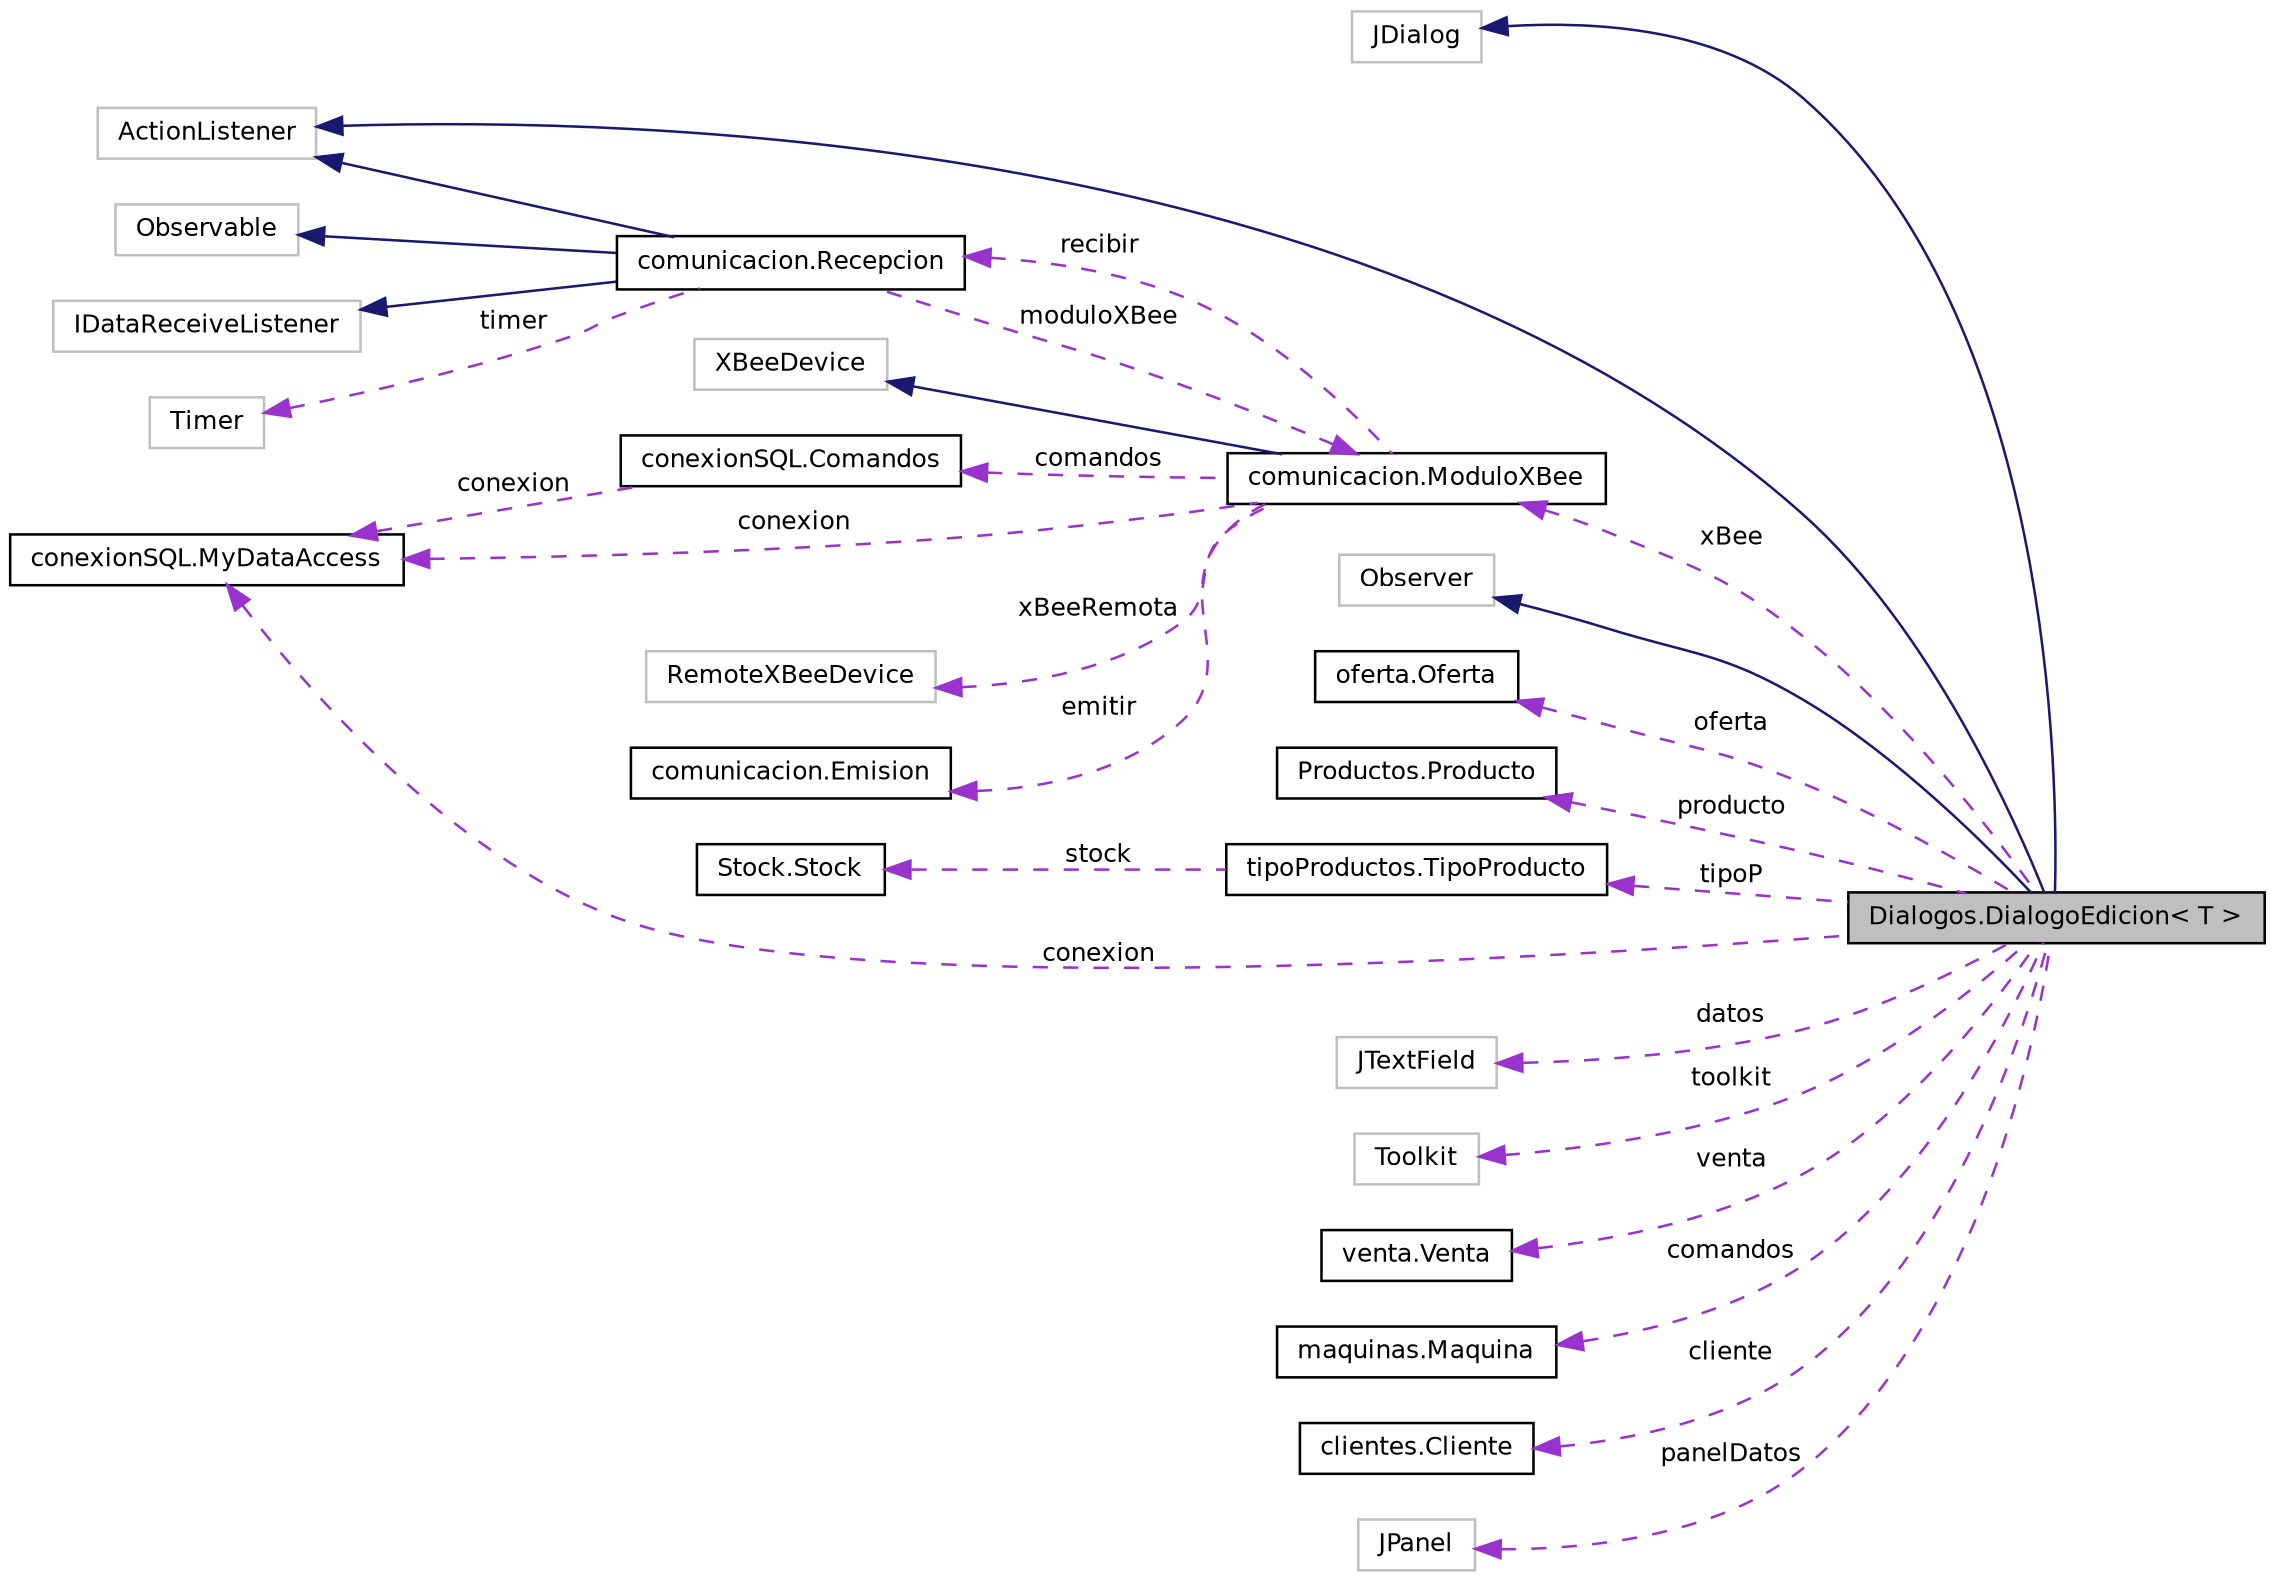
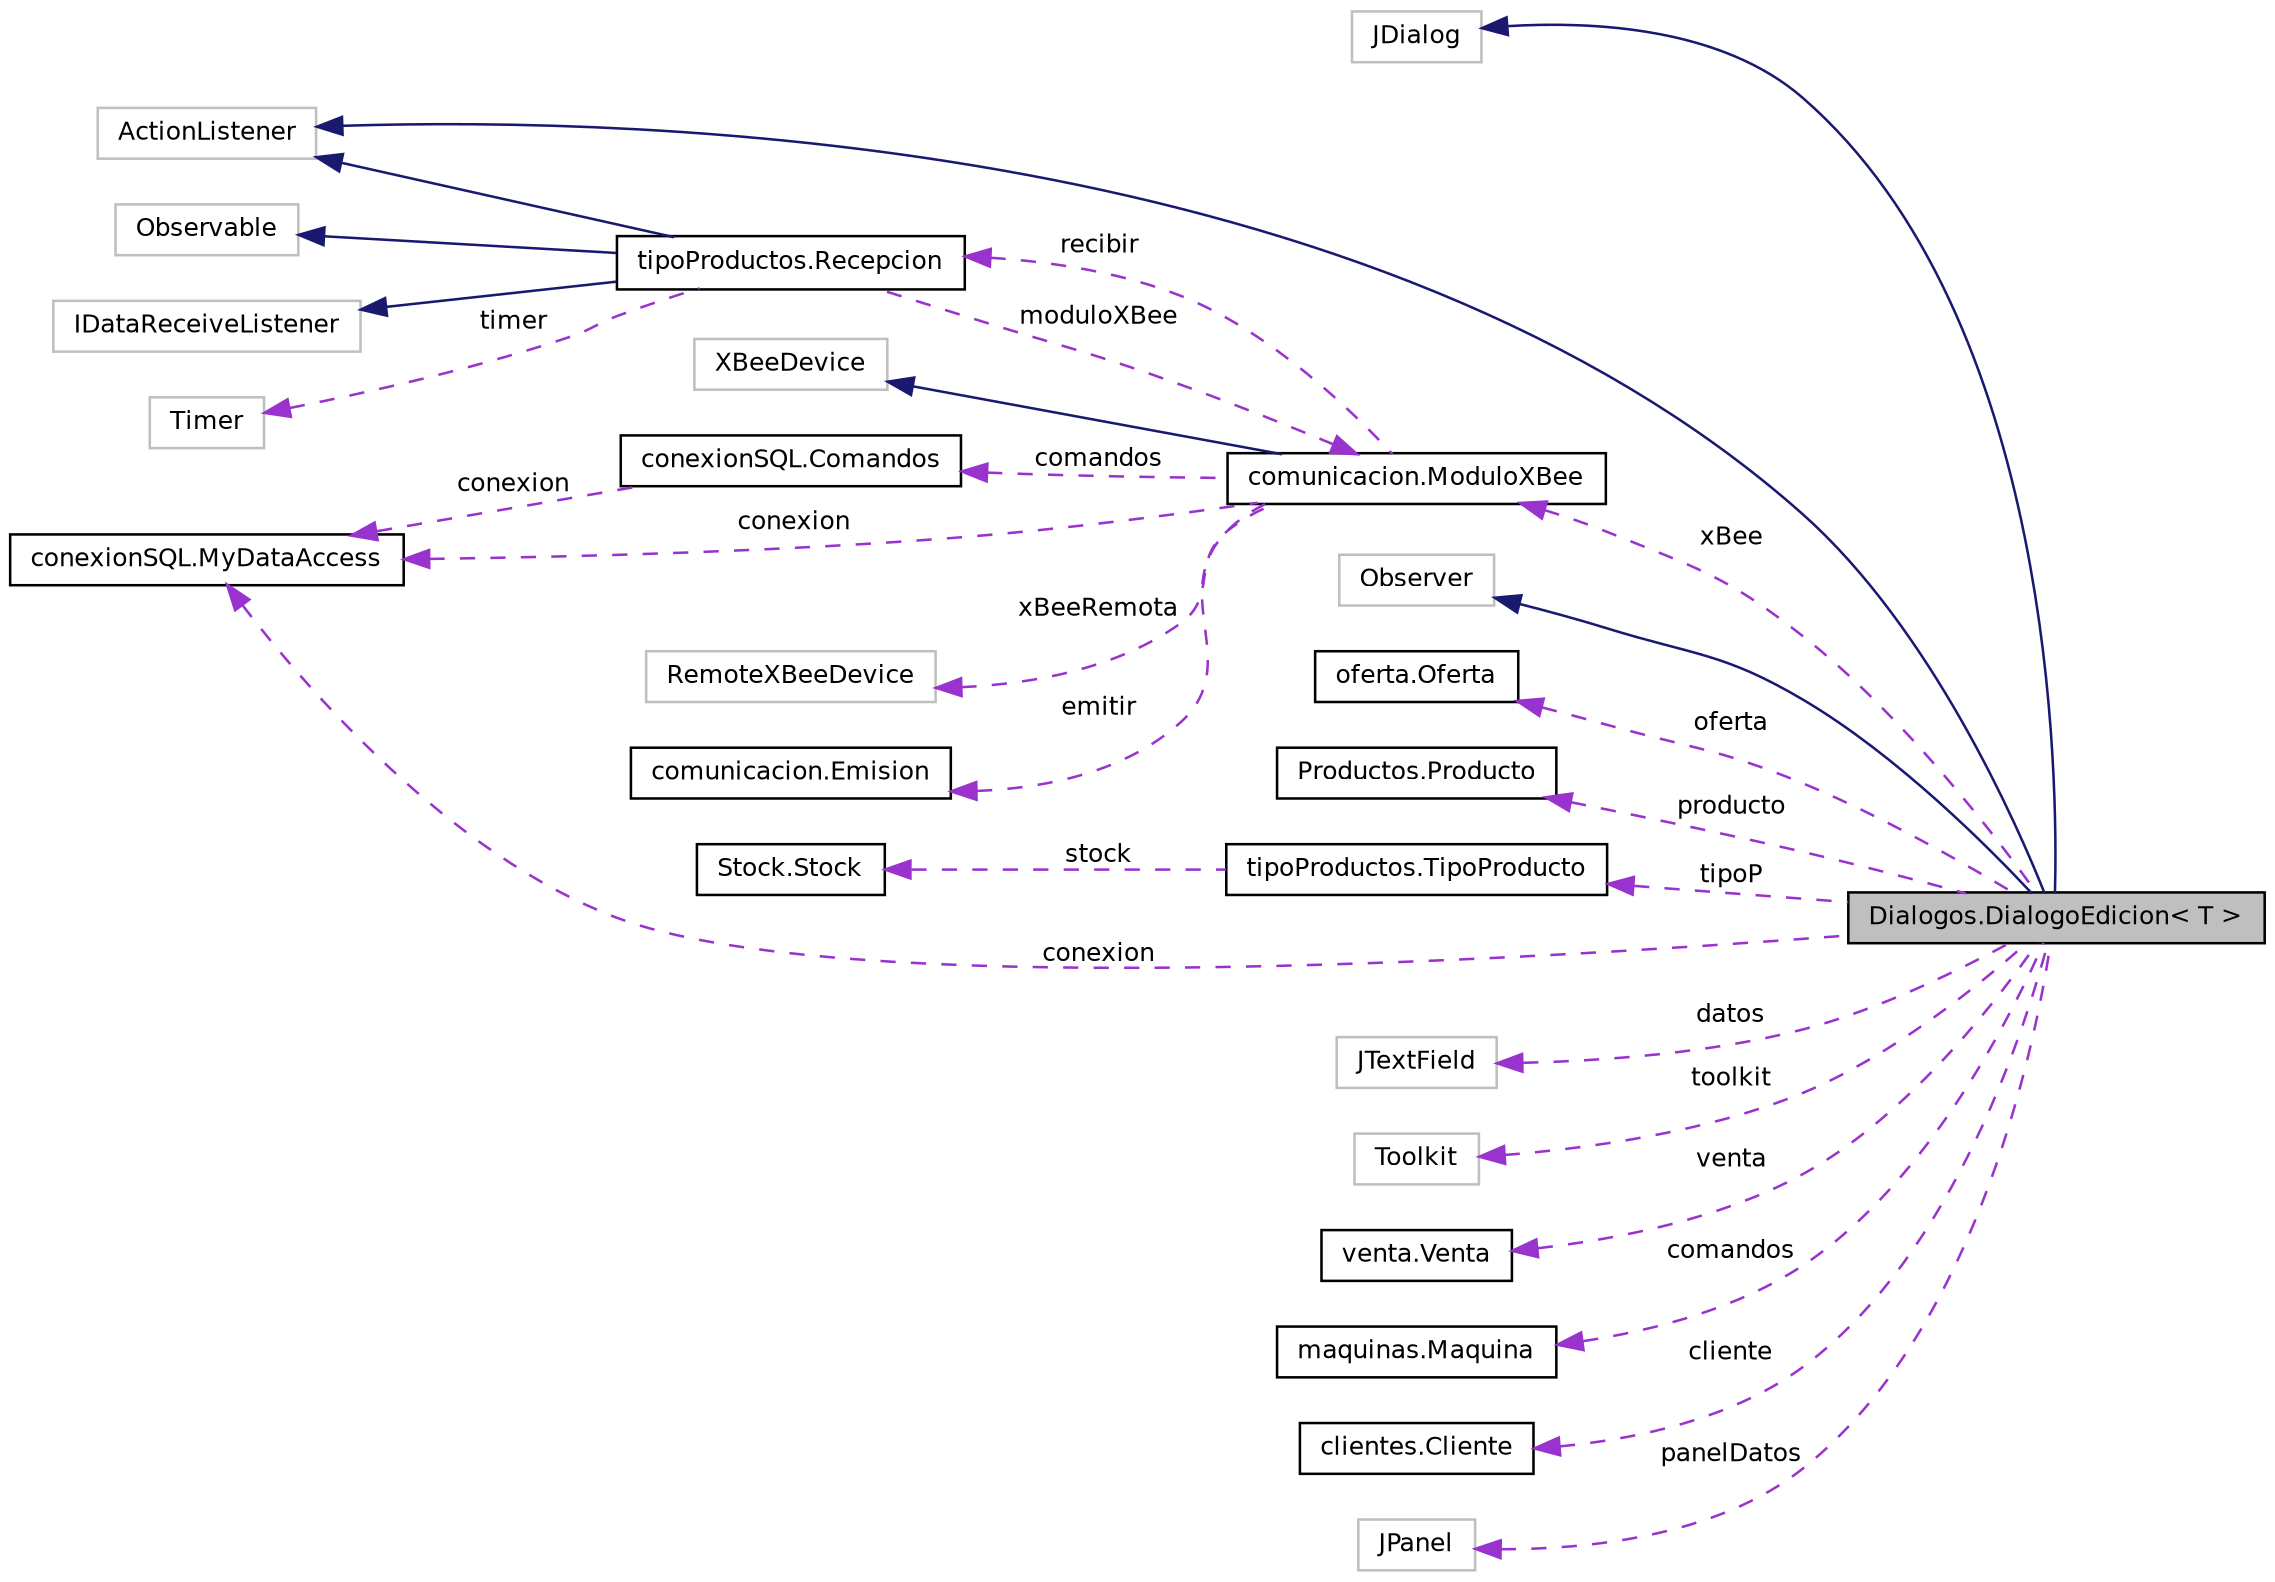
node "comunicacion.Recepcion": label "comunicacion.Recepcion" -> "tipoProductos.Recepcion"
